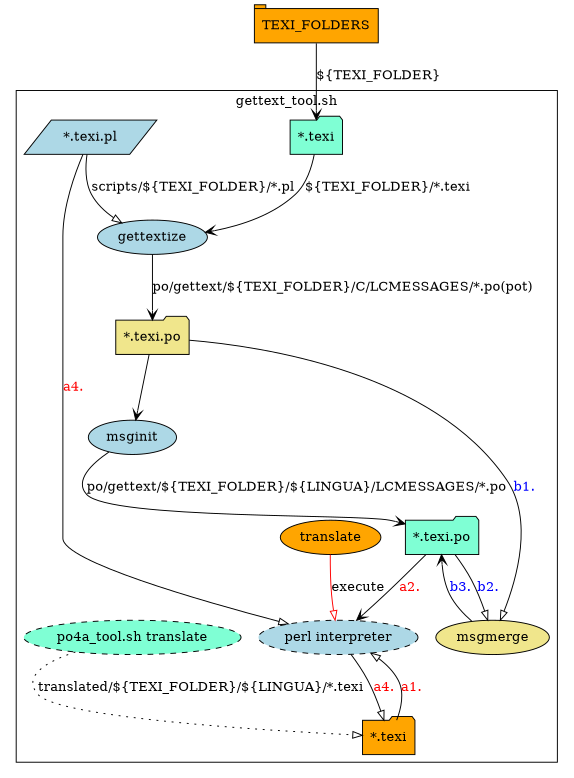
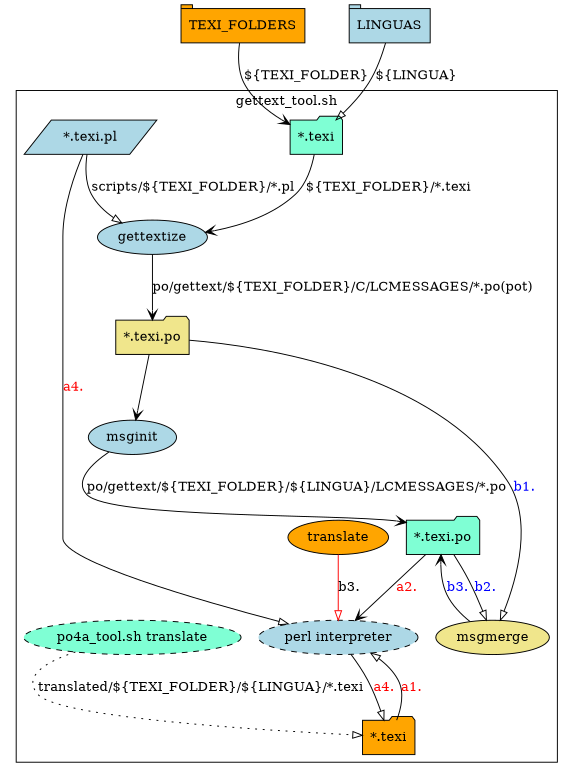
node "LINGUAS": added
edge "translate" -> "perl interpreter": label "execute" -> "b3."
